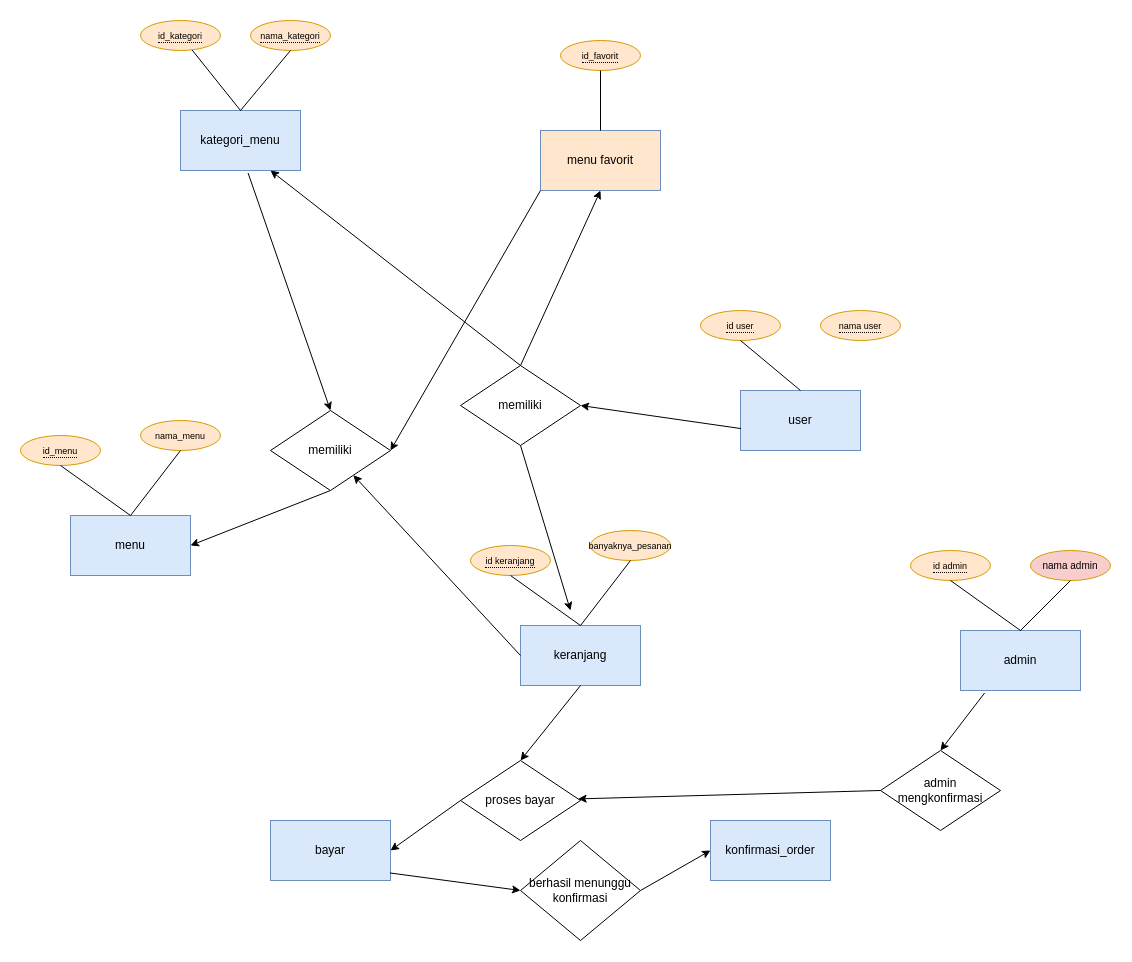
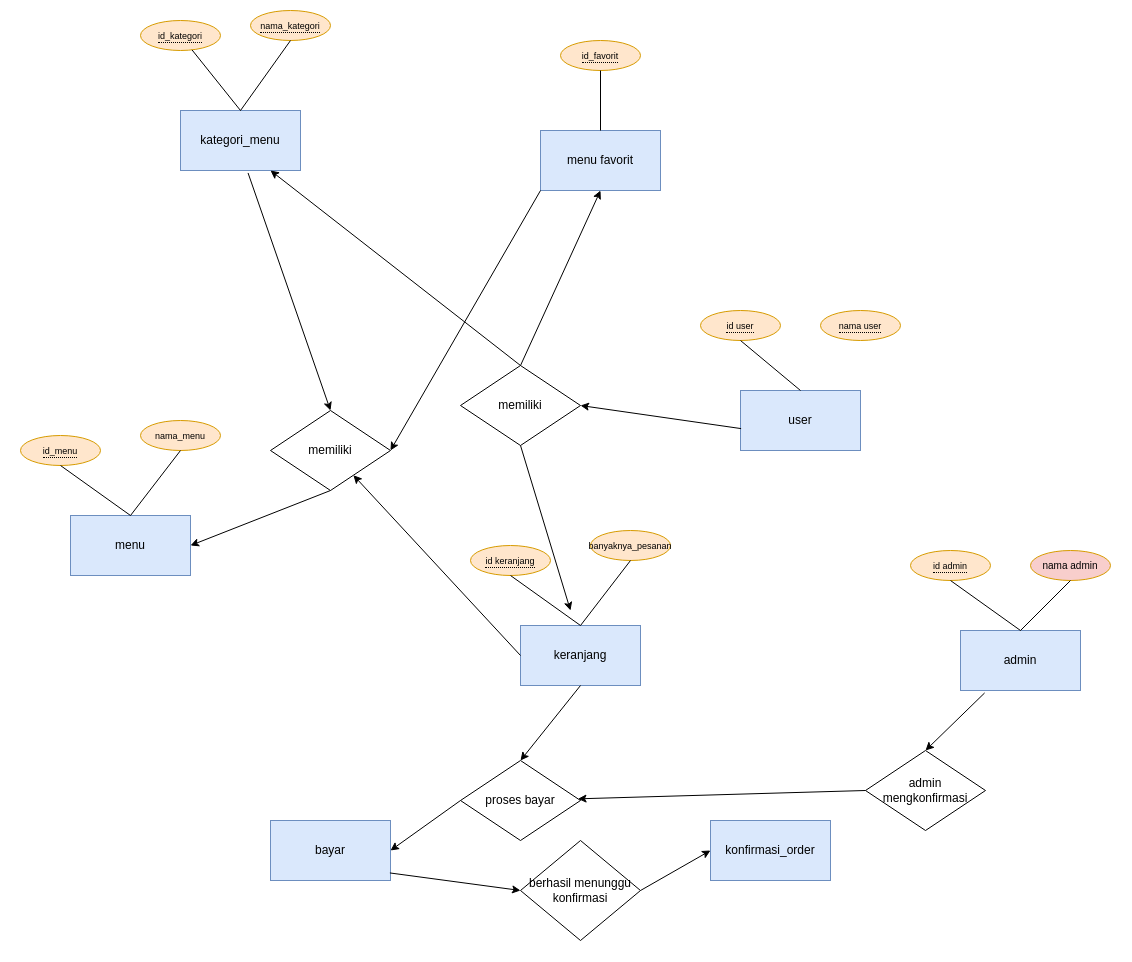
node "nama_kategori": moved (291, 36) -> (291, 26)
node "menu favorit": fillcolor #ffe6cc -> #dae8fc
node "admin mengkonfirmasi": moved (941, 791) -> (926, 791)
